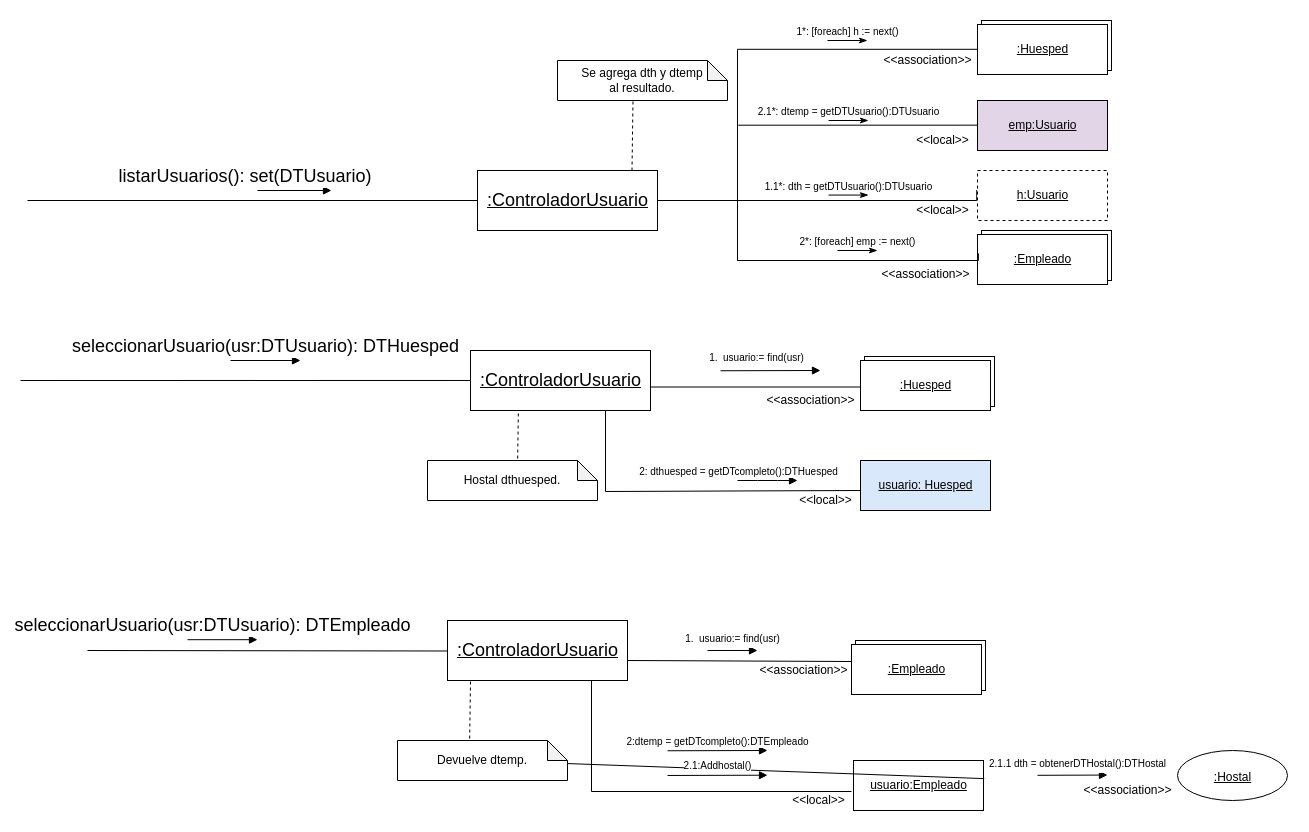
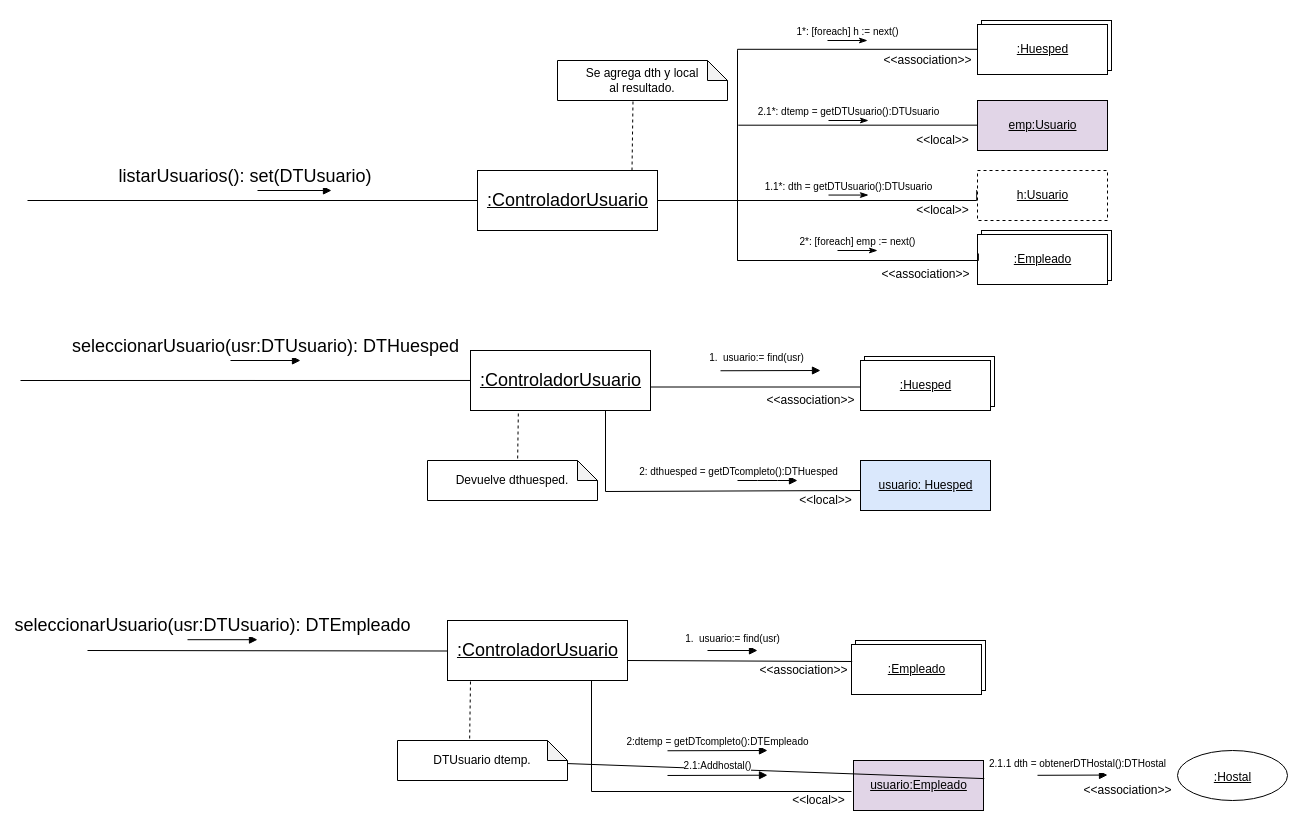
node "Se agrega dth y dtemp al resultado.": label "Se agrega dth y dtemp al resultado." -> "Se agrega dth y local al resultado."
node "Hostal dthuesped.": label "Hostal dthuesped." -> "Devuelve dthuesped."
node "Devuelve dtemp.": label "Devuelve dtemp." -> "DTUsuario dtemp."
node "usuario:Empleado": fillcolor #ffffff -> #e1d5e7
